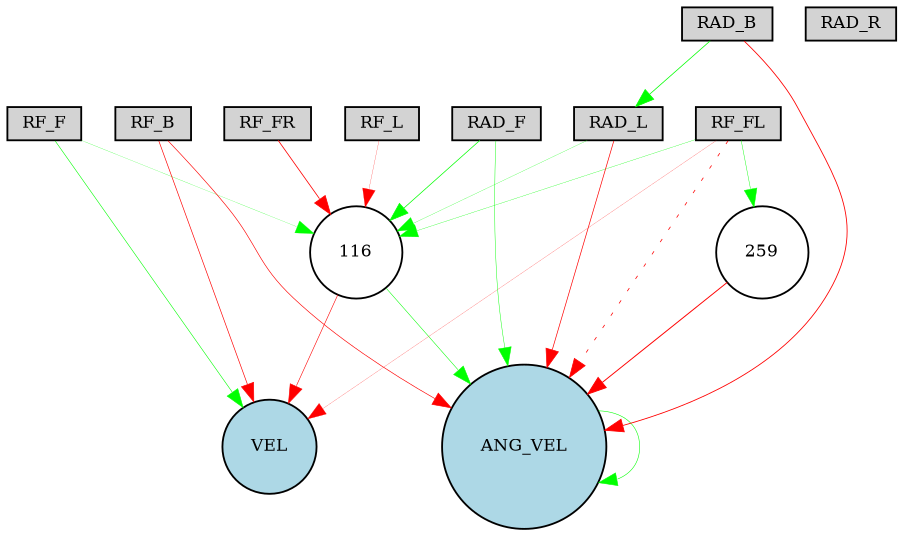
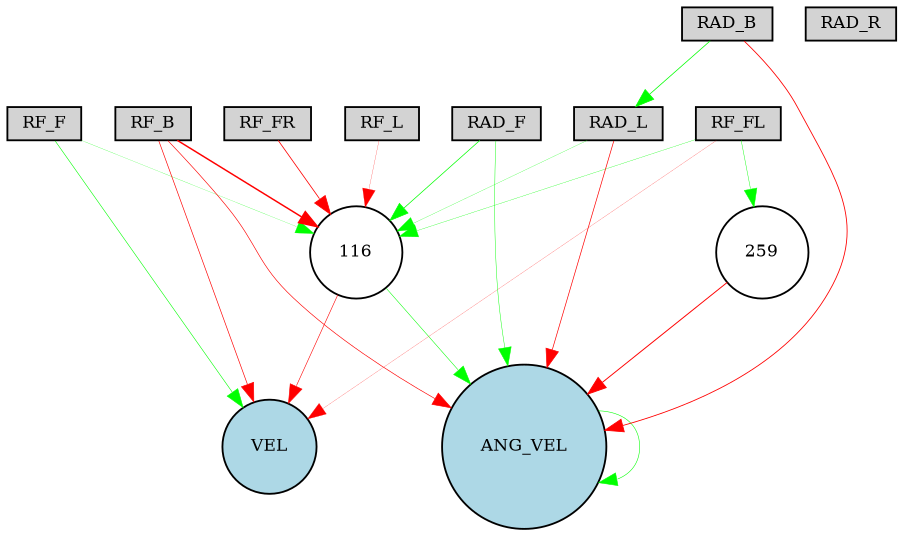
edge "RF_B" -> "116": added
edge "RF_FL" -> "ANG_VEL": removed
